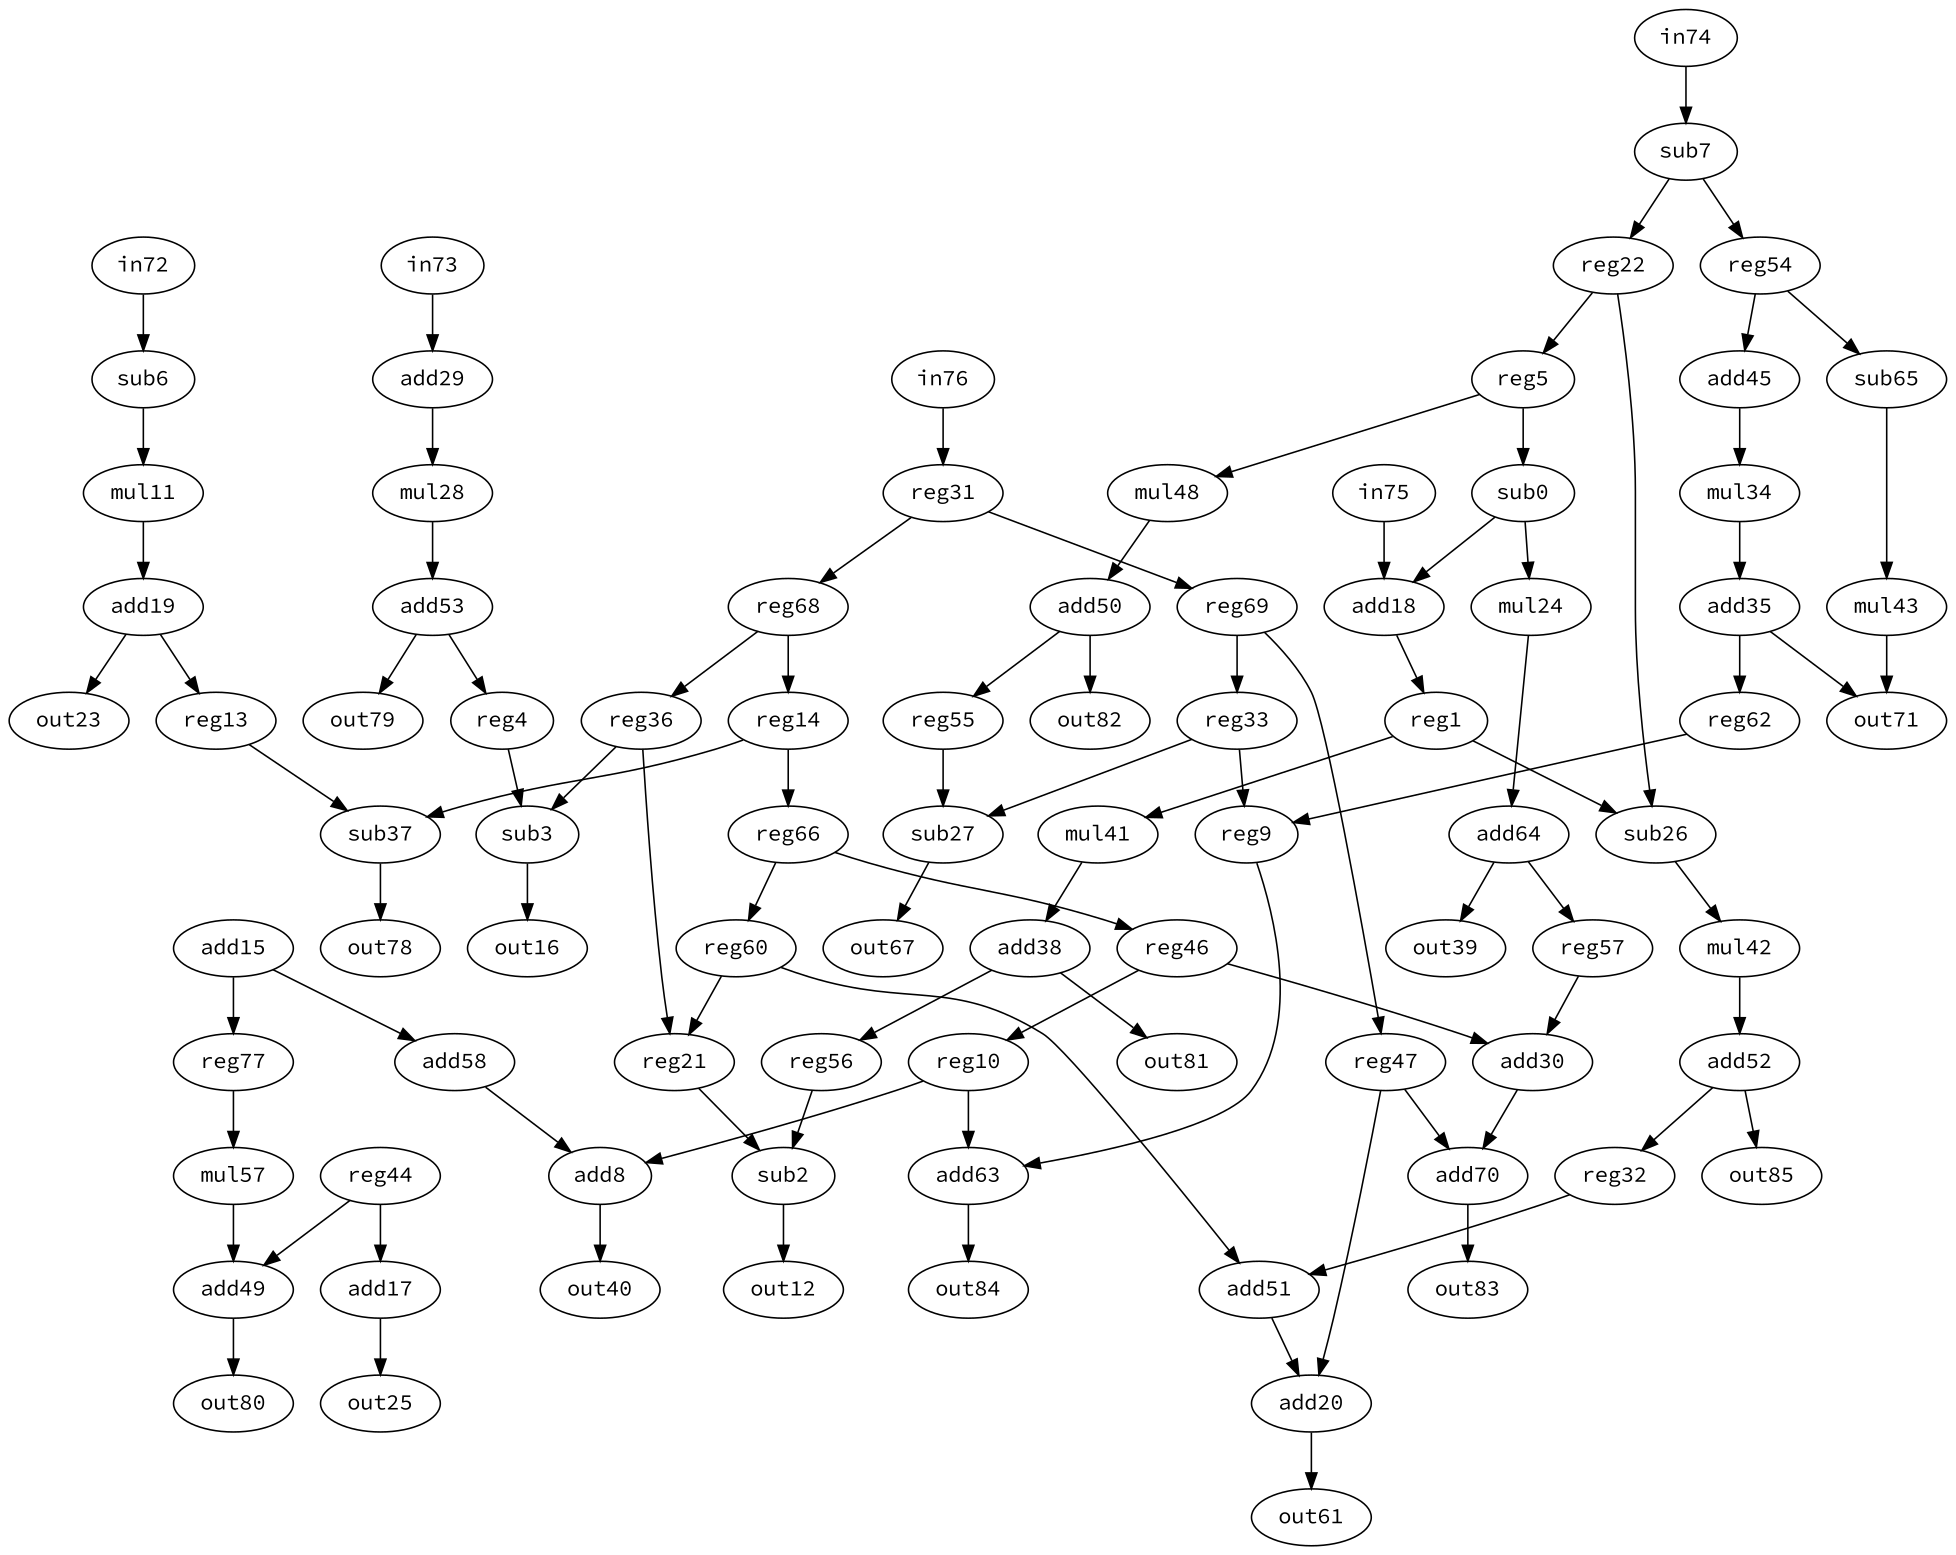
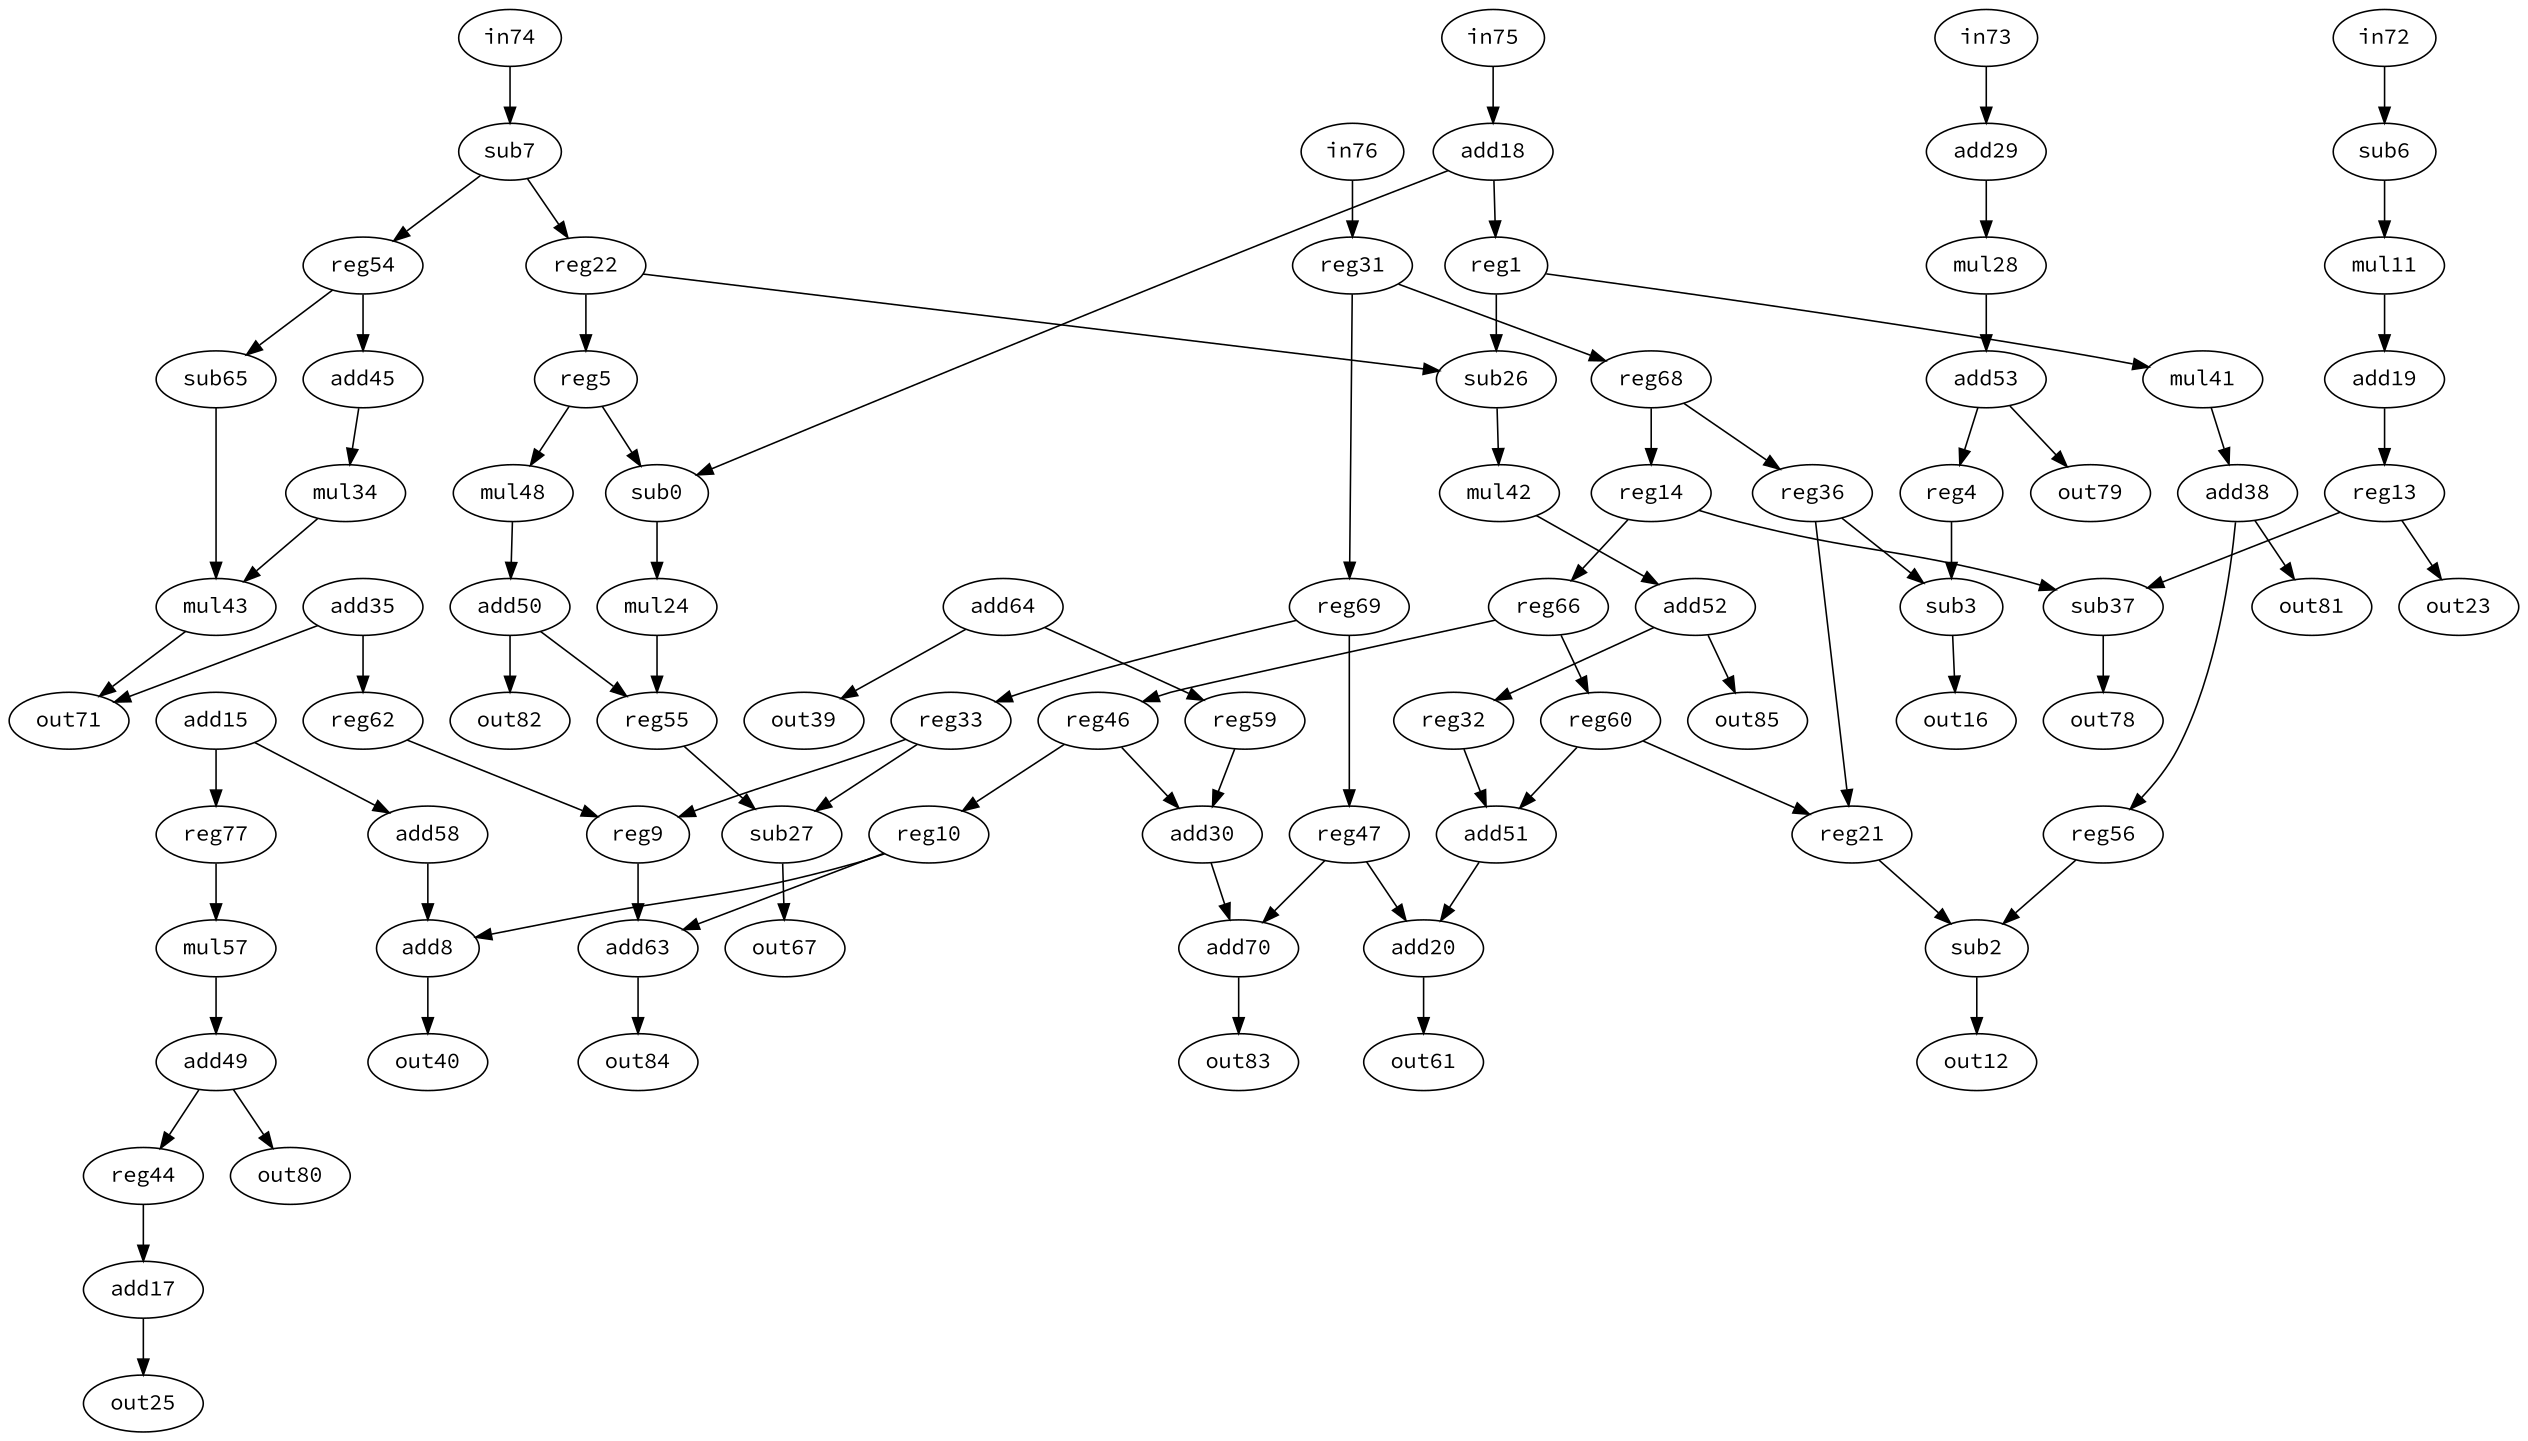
edge "mul34" -> "add35": now "mul34" -> "mul43"
edge "sub0" -> "add18": reversed
edge "add19" -> "out23": now "reg13" -> "out23"
edge "mul24" -> "add64": now "mul24" -> "reg55"
node "reg57": label "reg57" -> "reg59"
edge "reg44" -> "add49": reversed
